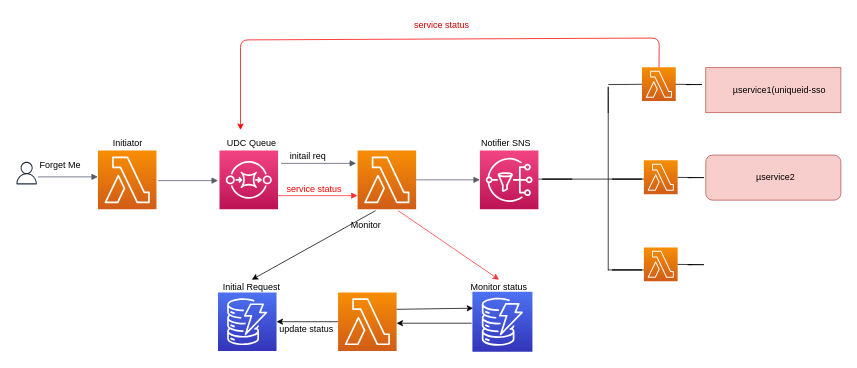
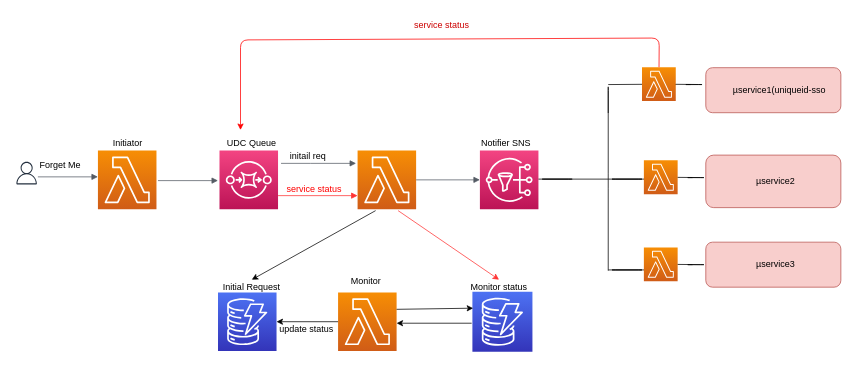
node "µservice1(uniqueid-sso": shape rectangle -> rounded rectangle
node "µservice2": size 135x45 -> 135x53
node "Monitor": moved (367, 225) -> (367, 281)
node "µservice3": added
